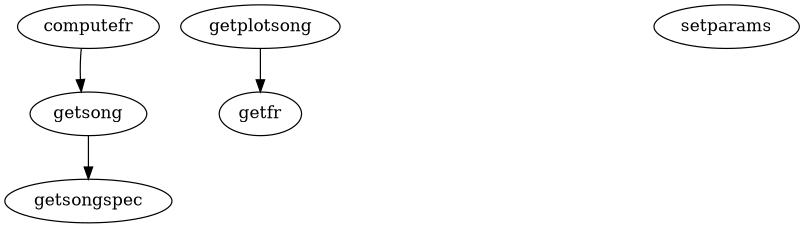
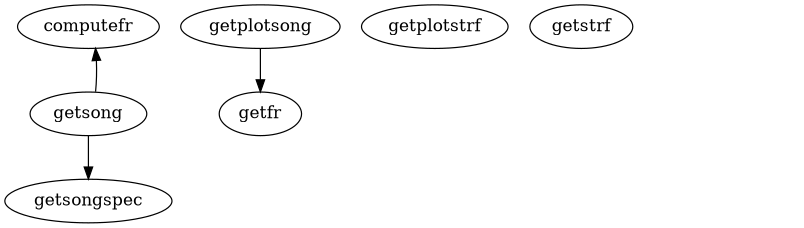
node "getplotstrf": added
node "getstrf": added
node "setparams": removed
edge "computefr" -> "getsong": reversed
